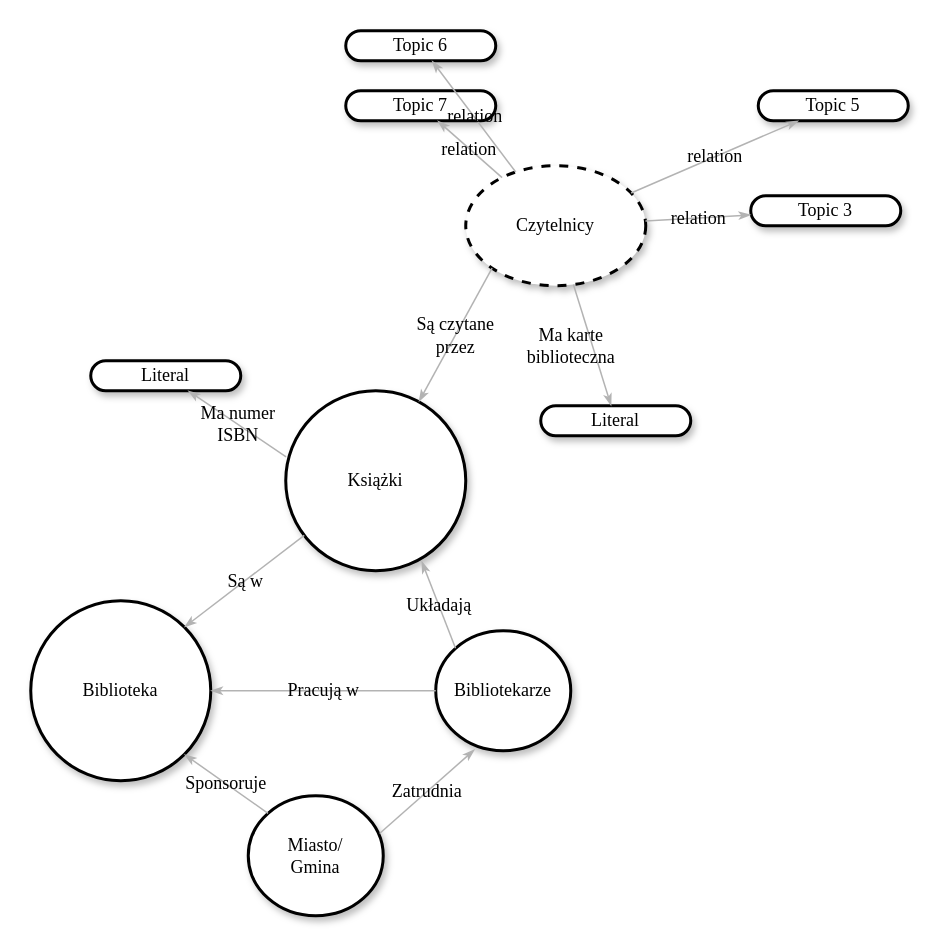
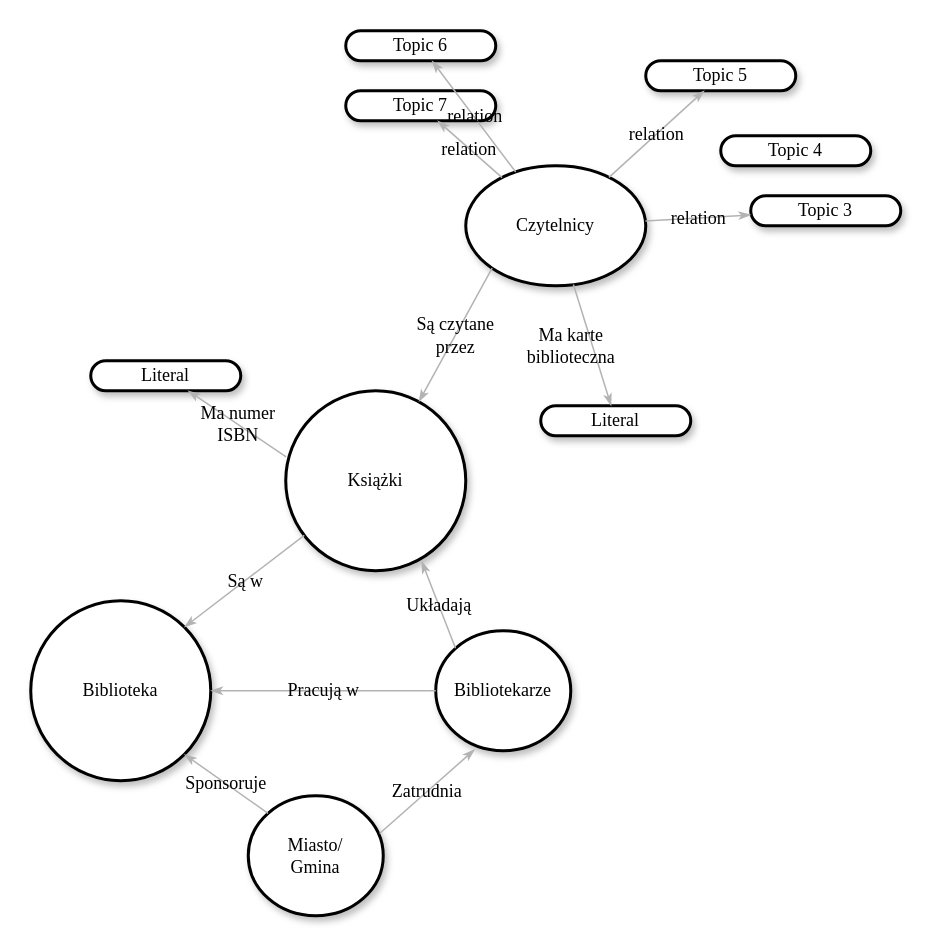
node "Topic 5": moved (833, 106) -> (721, 76)
node "Topic 4": added
node "Czytelnicy": style dashed -> solid
